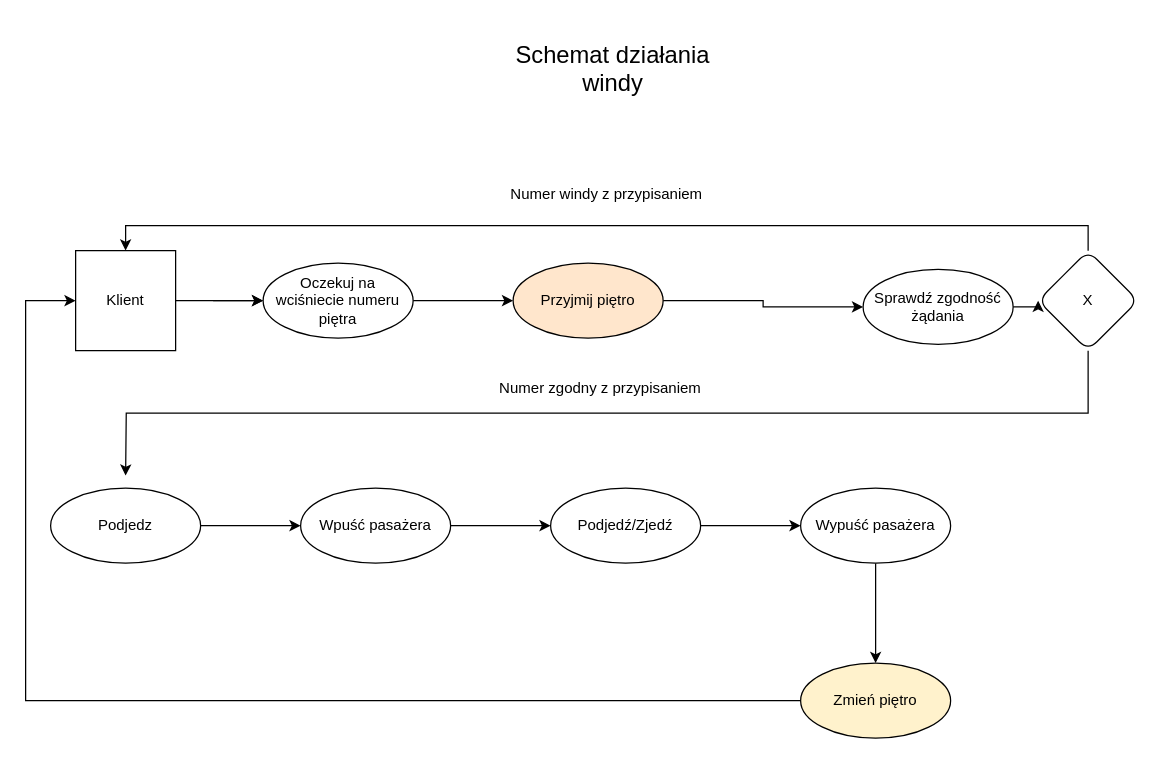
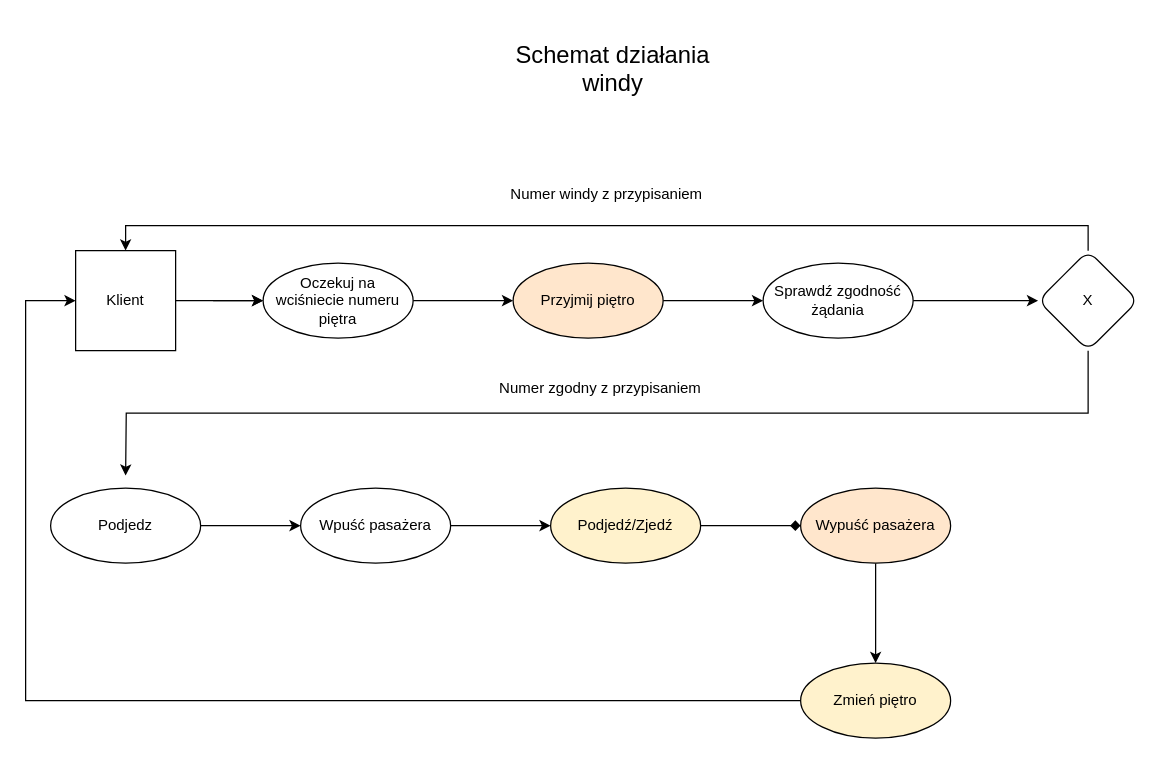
node "Sprawdź zgodność żądania": moved (938, 307) -> (838, 301)
node "Podjedź/Zjedź": fillcolor #ffffff -> #fff2cc
edge "Podjedź/Zjedź" -> "Wypuść pasażera": arrowhead classic -> diamond
node "Wypuść pasażera": fillcolor #ffffff -> #ffe6cc
